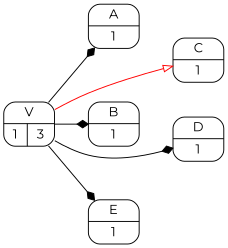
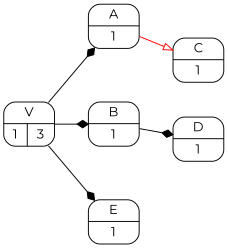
edge "V" -> "C": now "A" -> "C"
edge "V" -> "D": now "B" -> "D"
